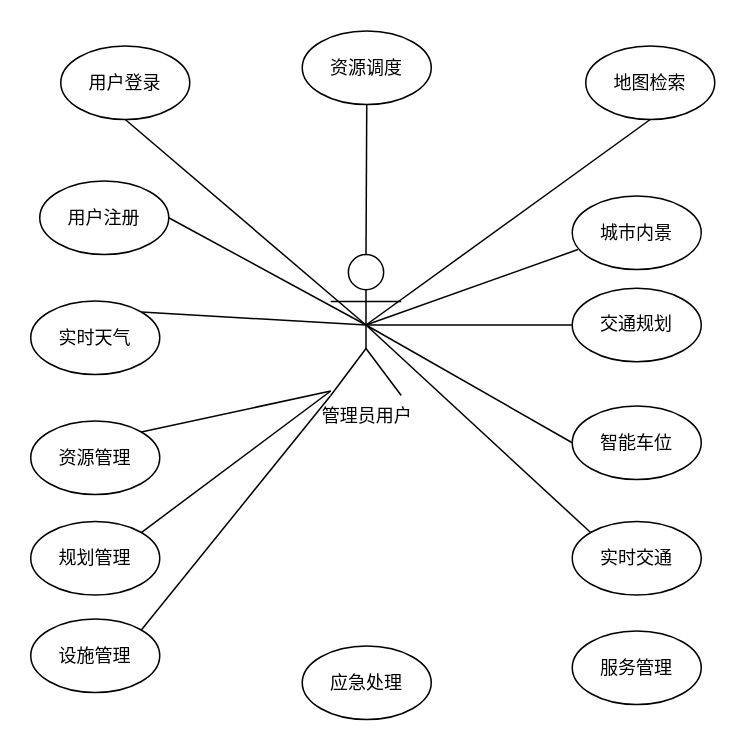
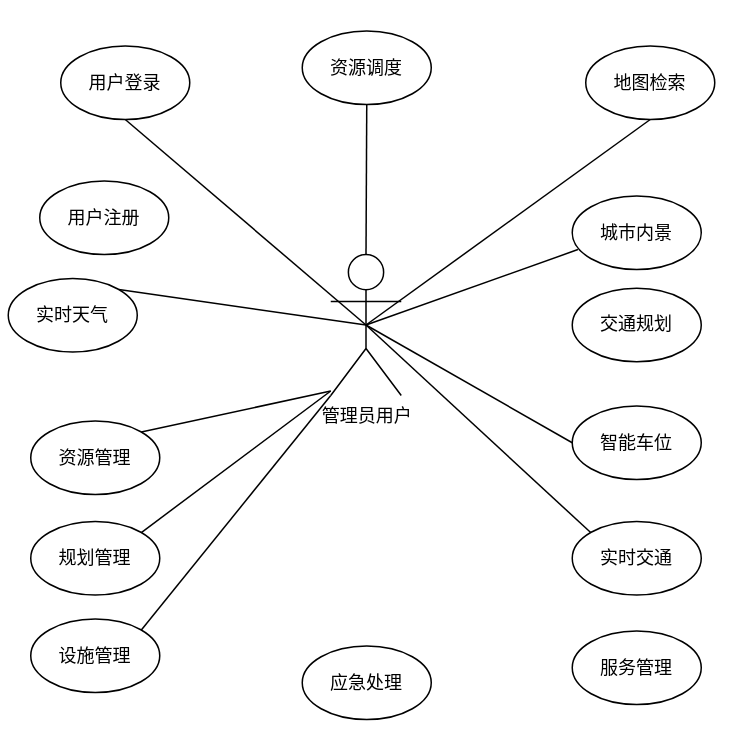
edge "用户注册" -- "管理员用户": removed
edge "管理员用户" -- "交通规划": removed
node "实时天气": moved (95, 338) -> (73, 315)
